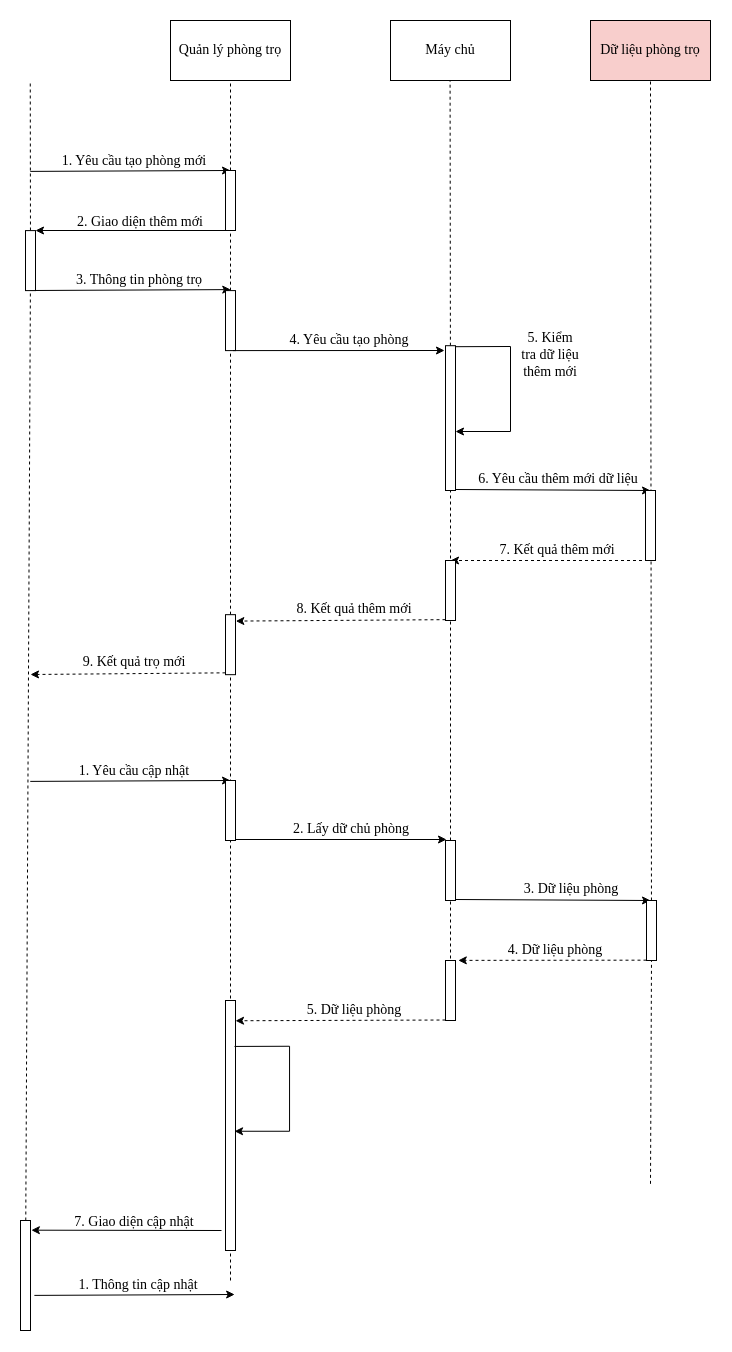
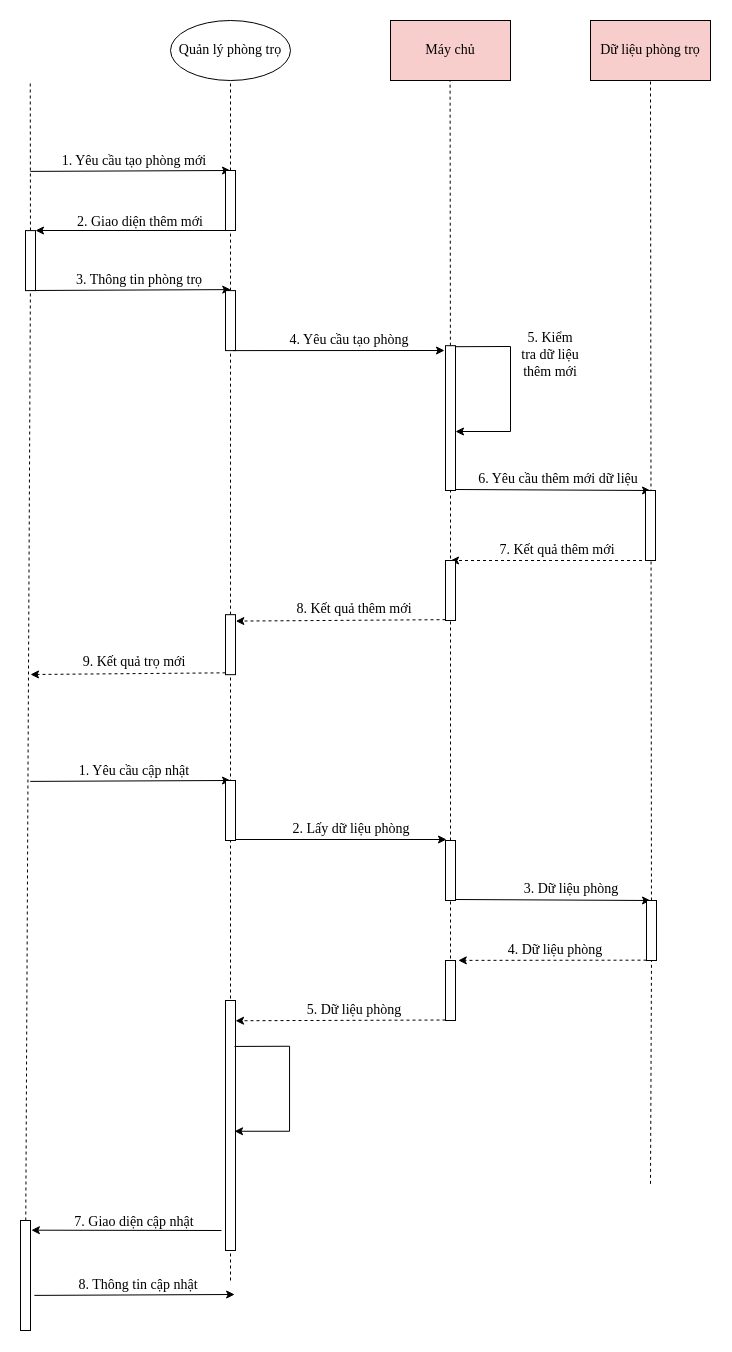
node "Quản lý phòng trọ": shape rectangle -> ellipse
node "Máy chủ": fillcolor #ffffff -> #f8cecc
node "2. Lấy dữ chủ phòng": label "2. Lấy dữ chủ phòng" -> "2. Lấy dữ liệu phòng"
node "1. Thông tin cập nhật": label "1. Thông tin cập nhật" -> "8. Thông tin cập nhật"
